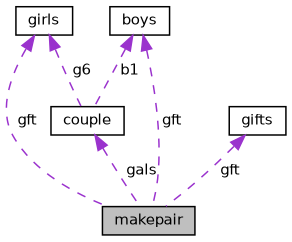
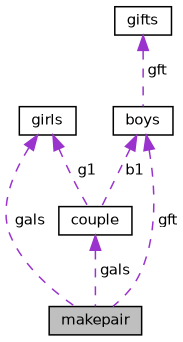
edge "couple" -> "girls": label " g6" -> " g1"
edge "makepair" -> "girls": label " gft" -> " gals"
edge "makepair" -> "gifts": now "boys" -> "gifts"
